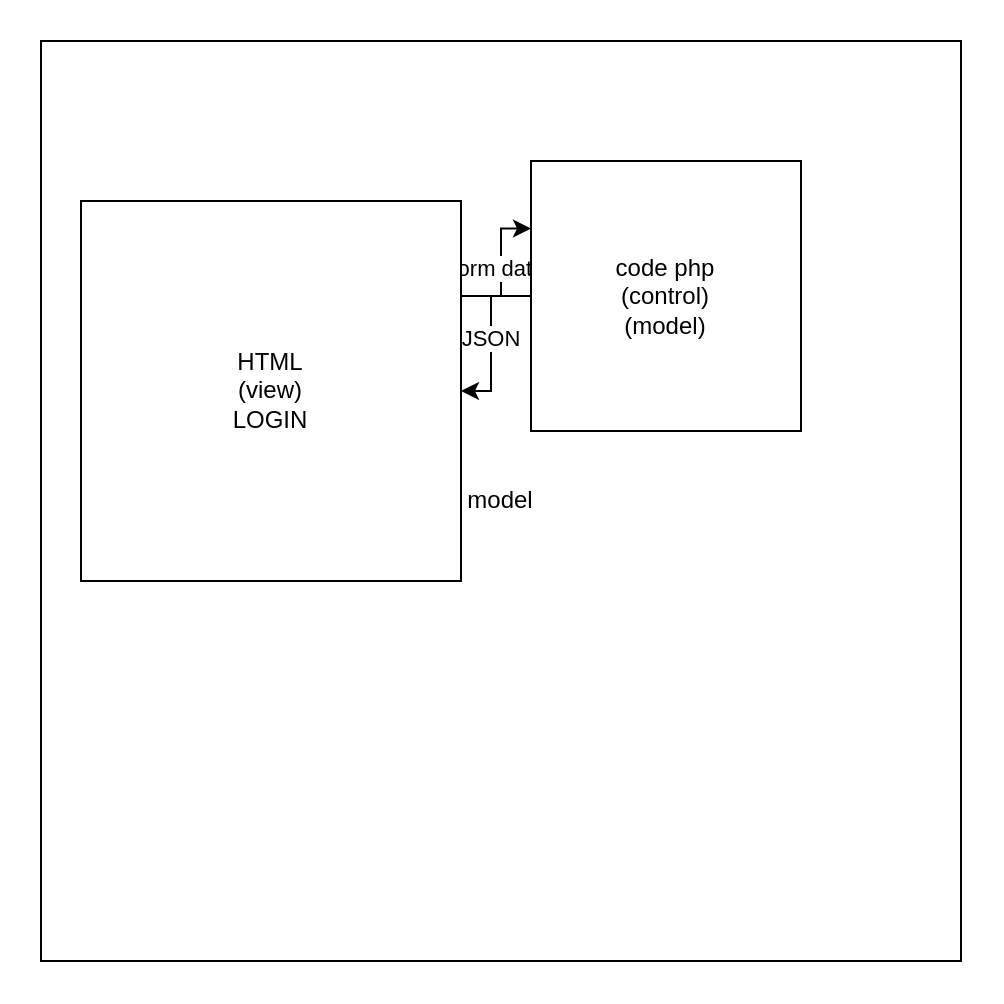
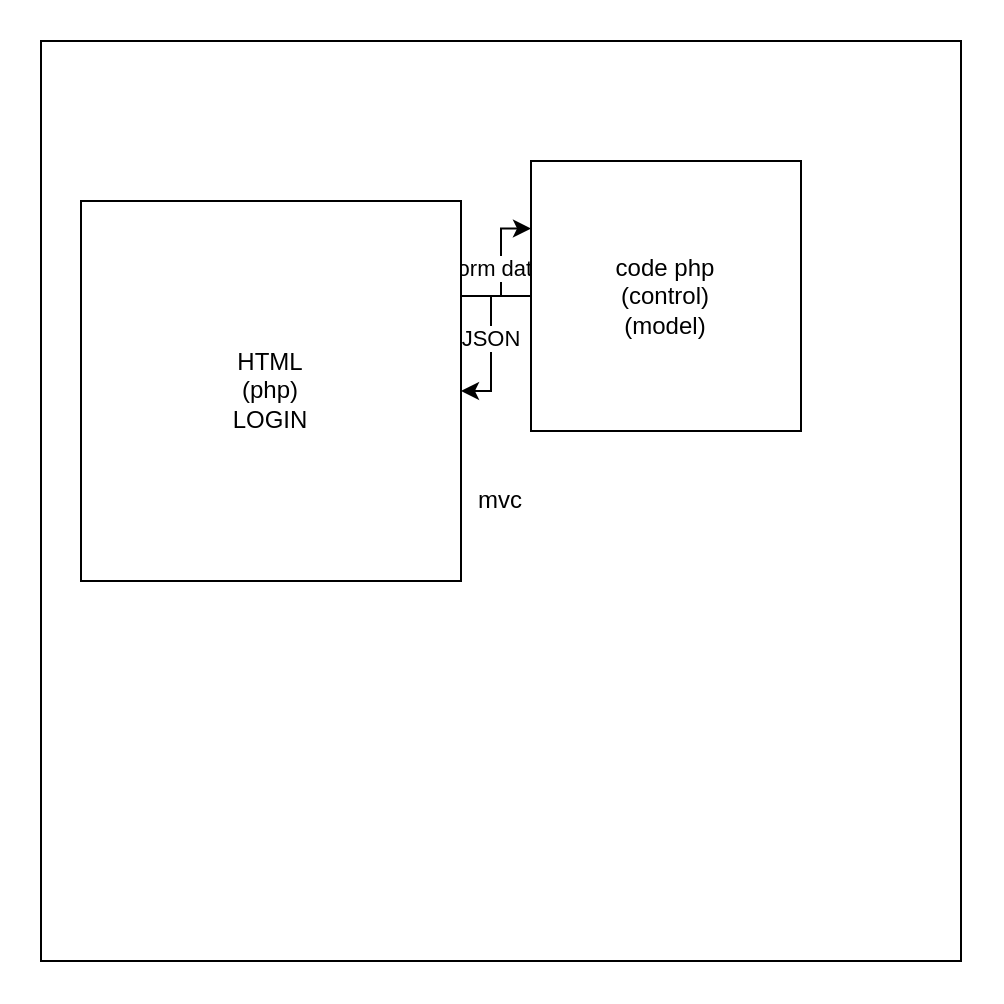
node "HTML (view) LOGIN": label "HTML (view) LOGIN" -> "HTML (php) LOGIN"
node "model": label "model" -> "mvc"
